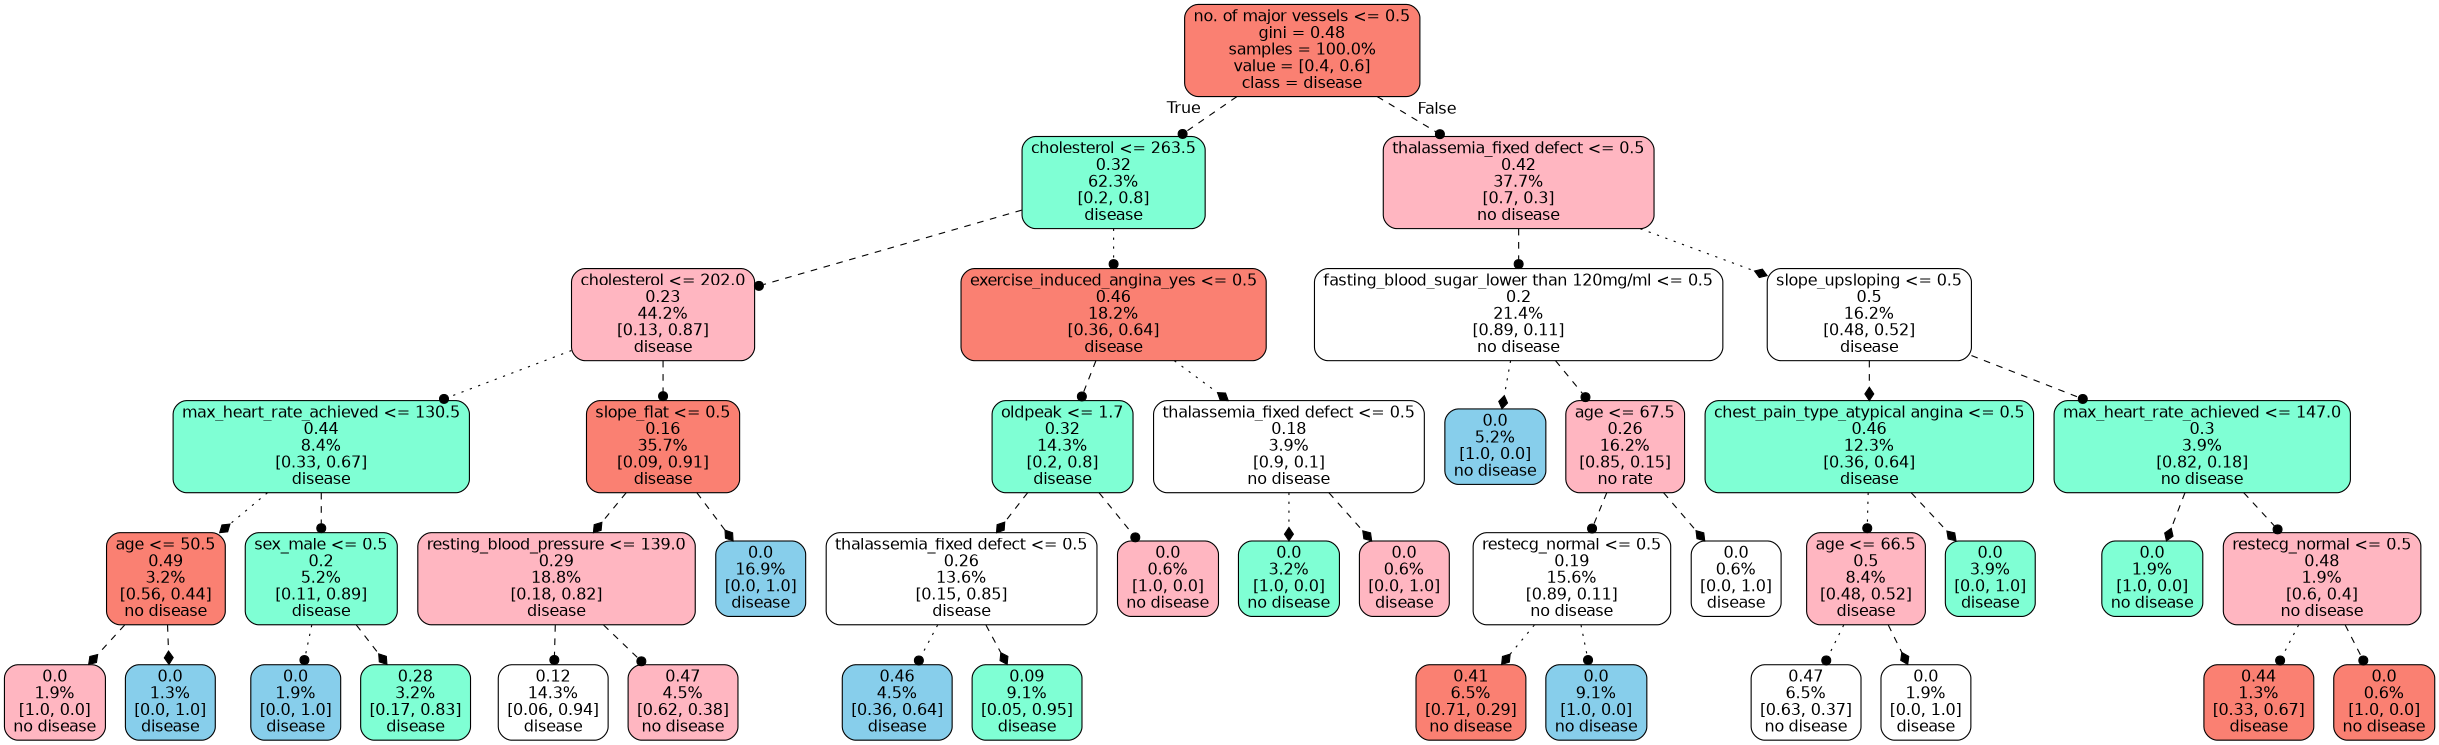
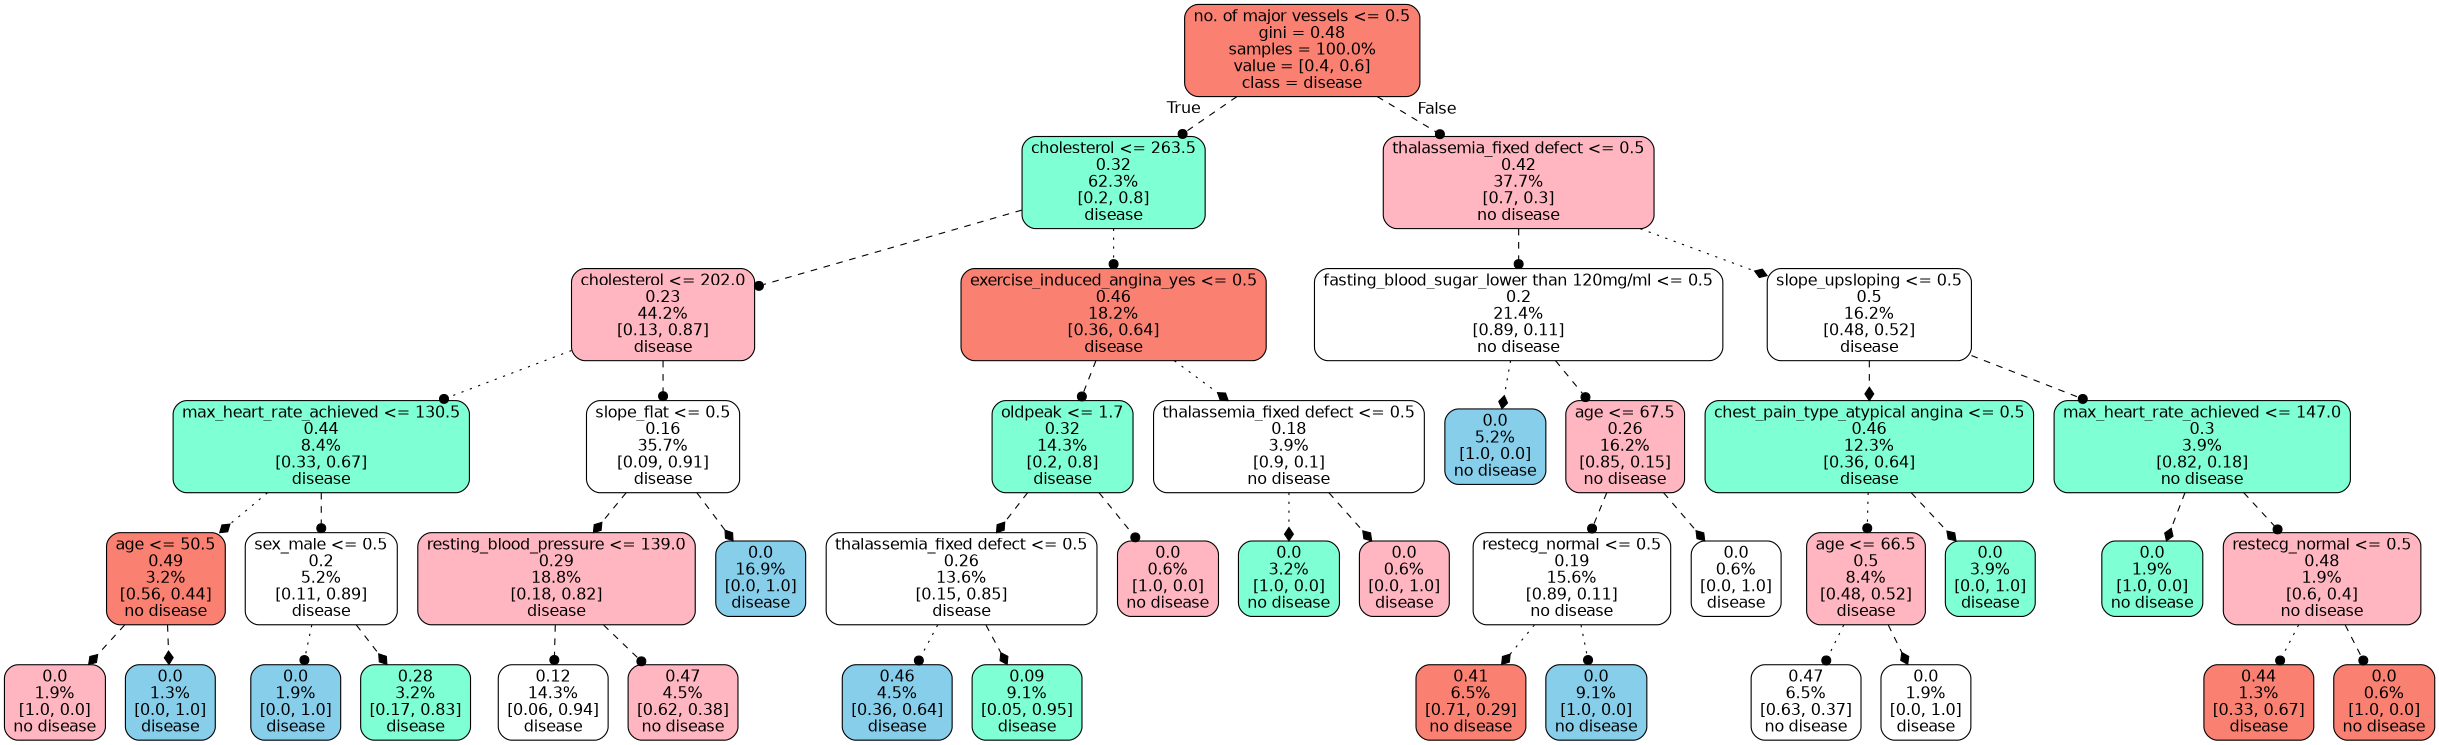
node "slope_flat <= 0.5 0.16 35.7% [0.09, 0.91] disease": fillcolor salmon -> white
node "age <= 67.5 0.26 16.2% [0.85, 0.15] no rate": label "age <= 67.5 0.26 16.2% [0.85, 0.15] no rate" -> "age <= 67.5 0.26 16.2% [0.85, 0.15] no disease"
node "sex_male <= 0.5 0.2 5.2% [0.11, 0.89] disease": fillcolor aquamarine -> white
